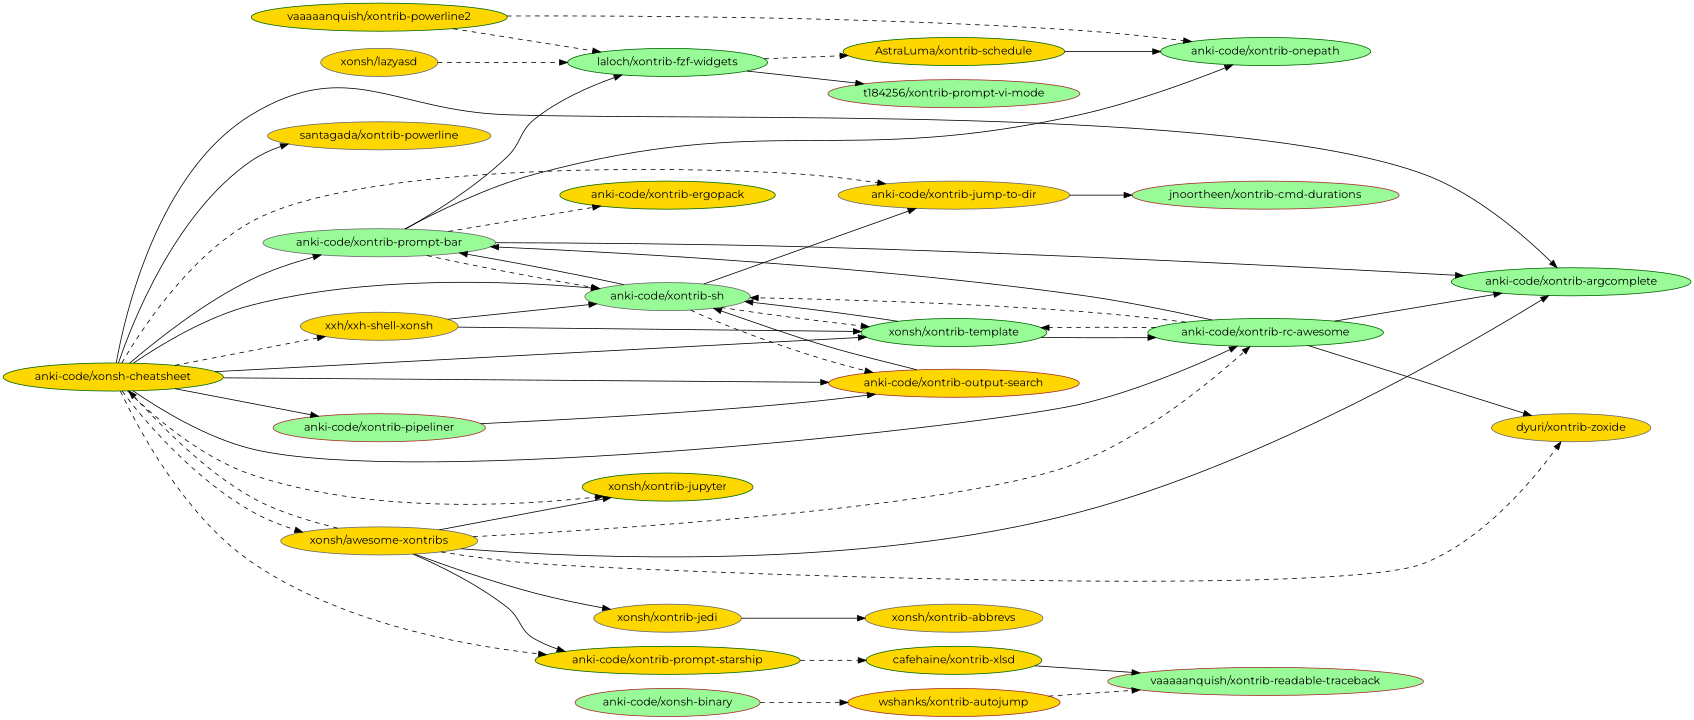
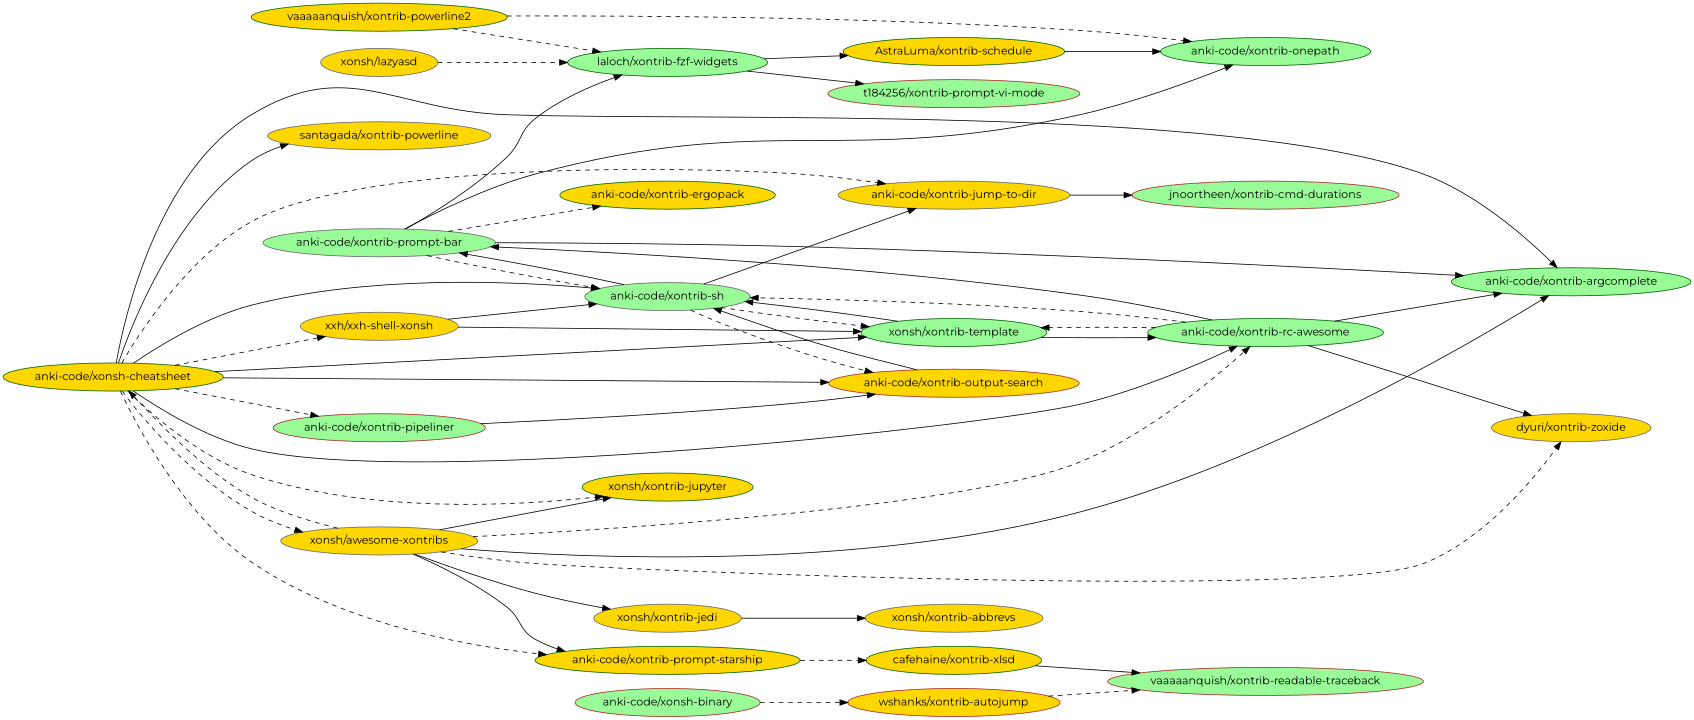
edge "laloch/xontrib-fzf-widgets" -> "AstraLuma/xontrib-schedule": style dashed -> solid
edge "anki-code/xonsh-cheatsheet" -> "anki-code/xontrib-prompt-bar": removed
edge "anki-code/xonsh-cheatsheet" -> "anki-code/xontrib-pipeliner": style solid -> dashed
